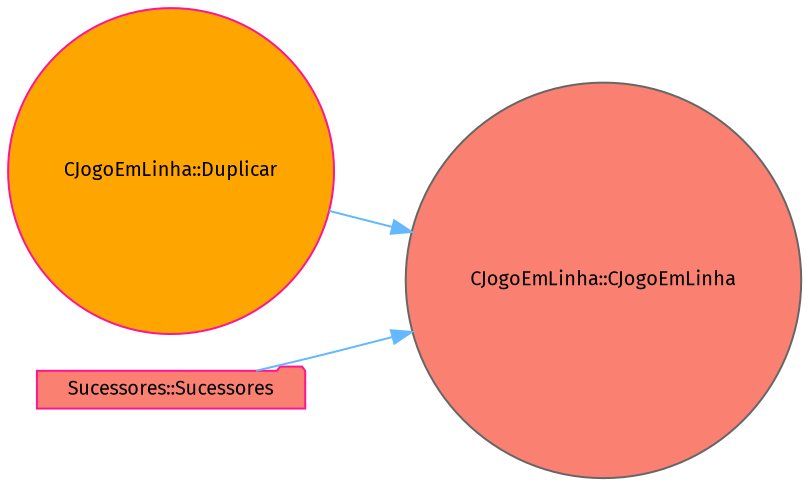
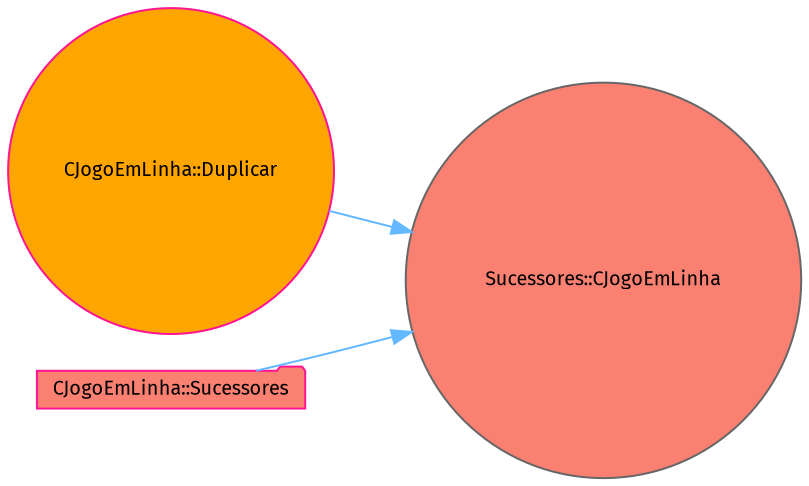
node "CJogoEmLinha::CJogoEmLinha": label "CJogoEmLinha::CJogoEmLinha" -> "Sucessores::CJogoEmLinha"
node "Sucessores::Sucessores": label "Sucessores::Sucessores" -> "CJogoEmLinha::Sucessores"
